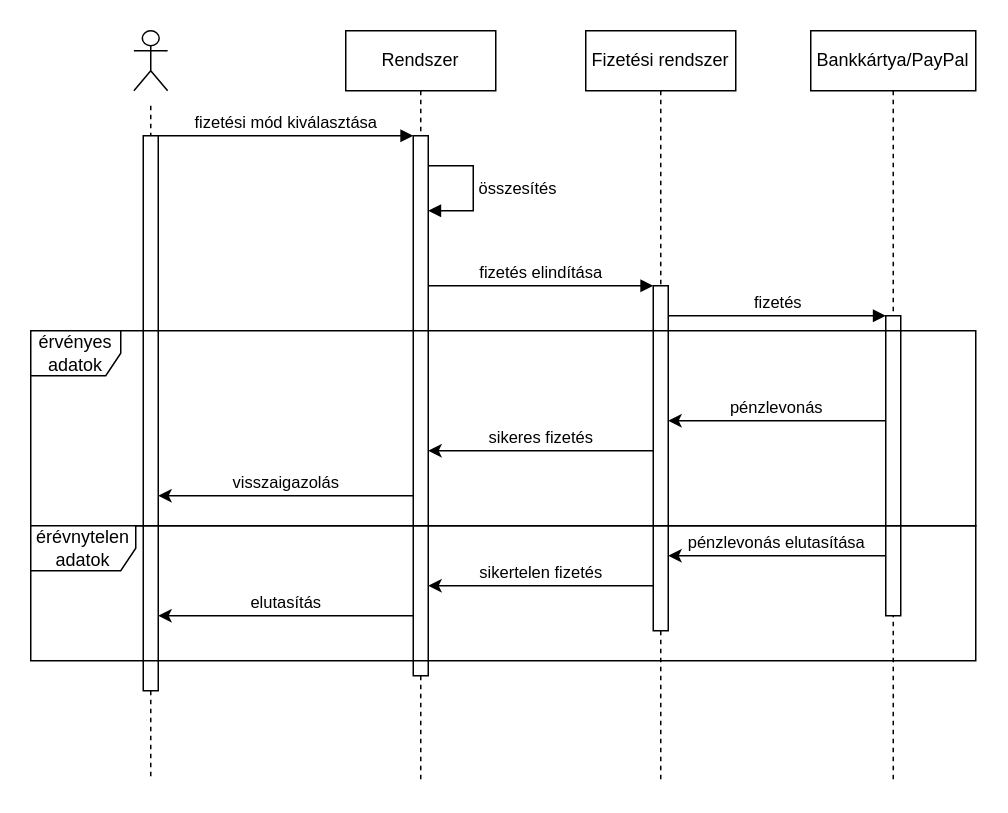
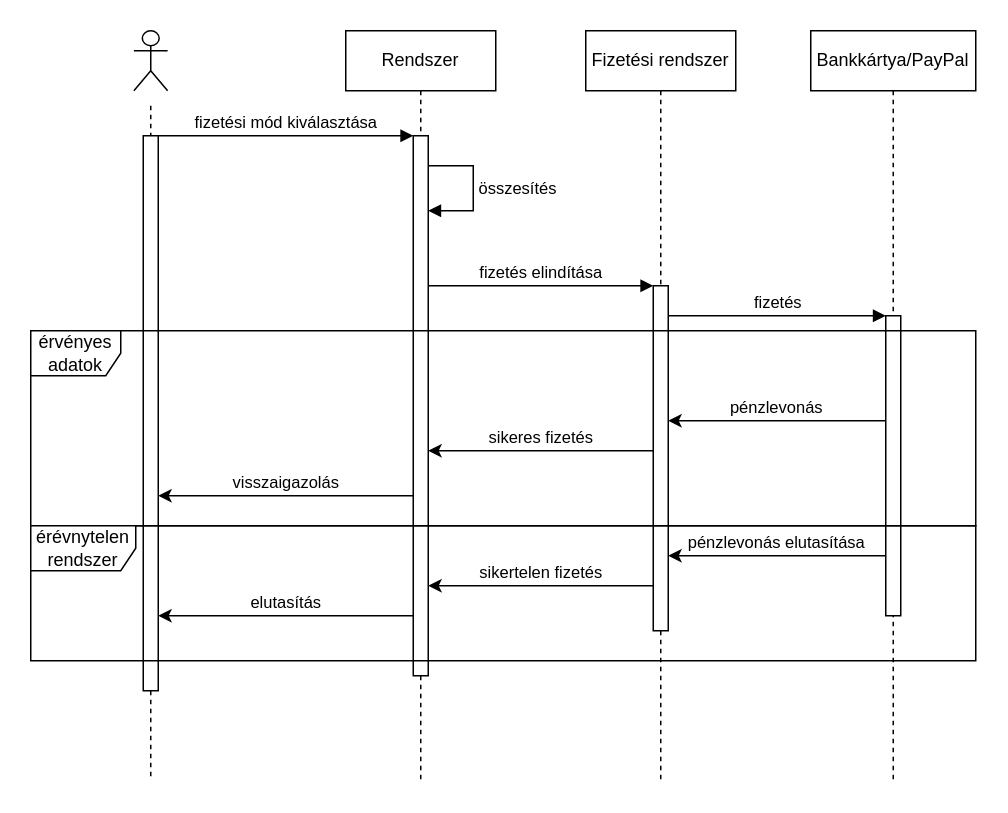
node "érévnytelen adatok": label "érévnytelen adatok" -> "érévnytelen rendszer"
